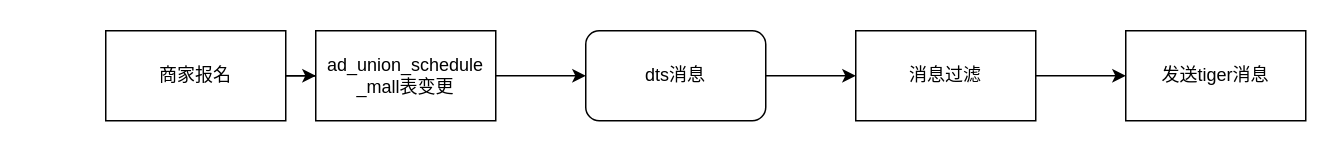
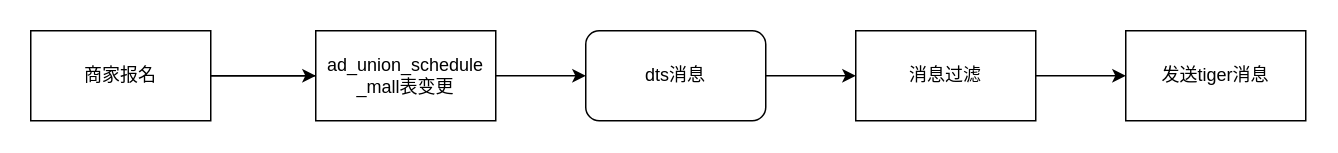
node "商家报名": moved (196, 76) -> (121, 76)
